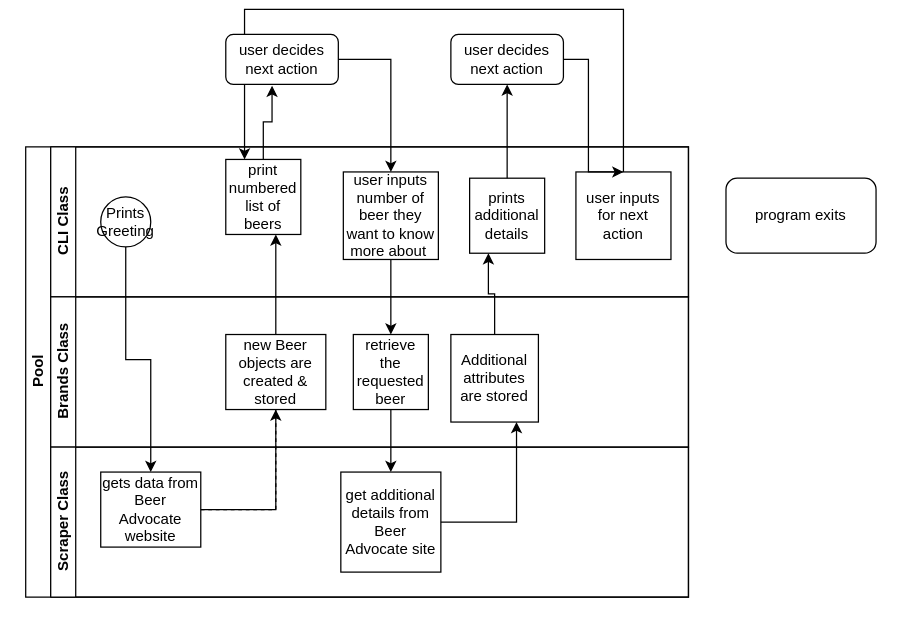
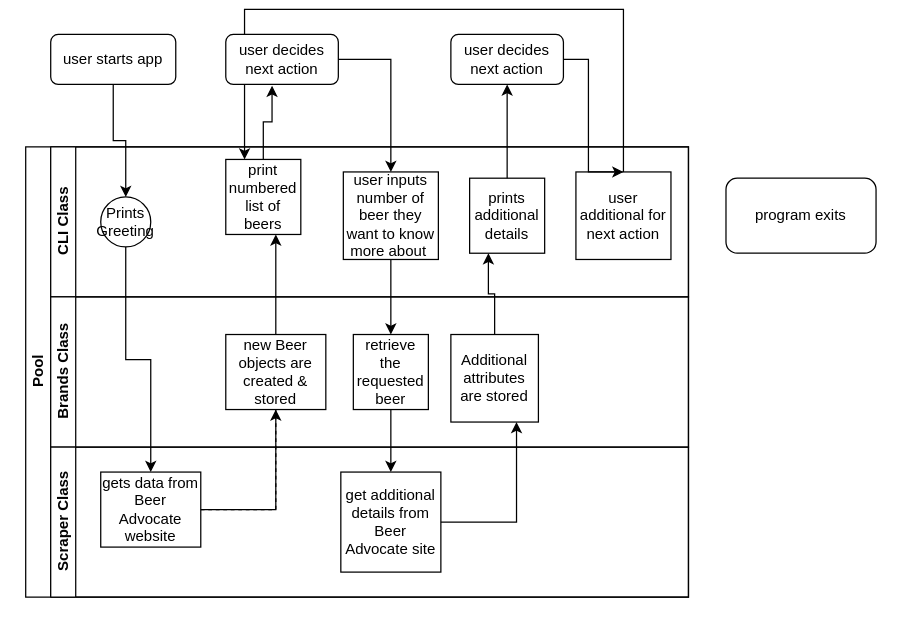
node "user starts app": added
edge "user starts app" -> "Prints Greeting": added
node "user inputs for next action": label "user inputs for next action" -> "user additional for next action"
